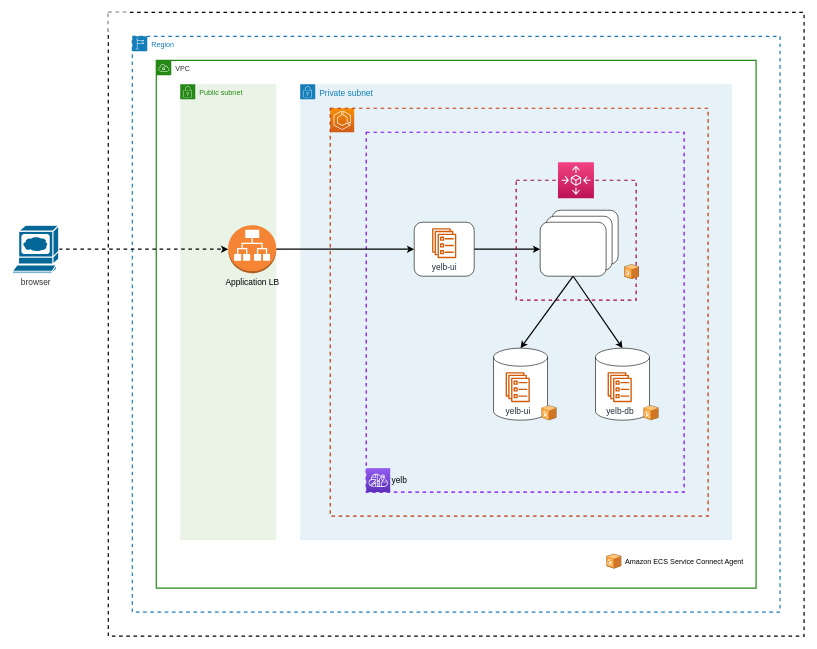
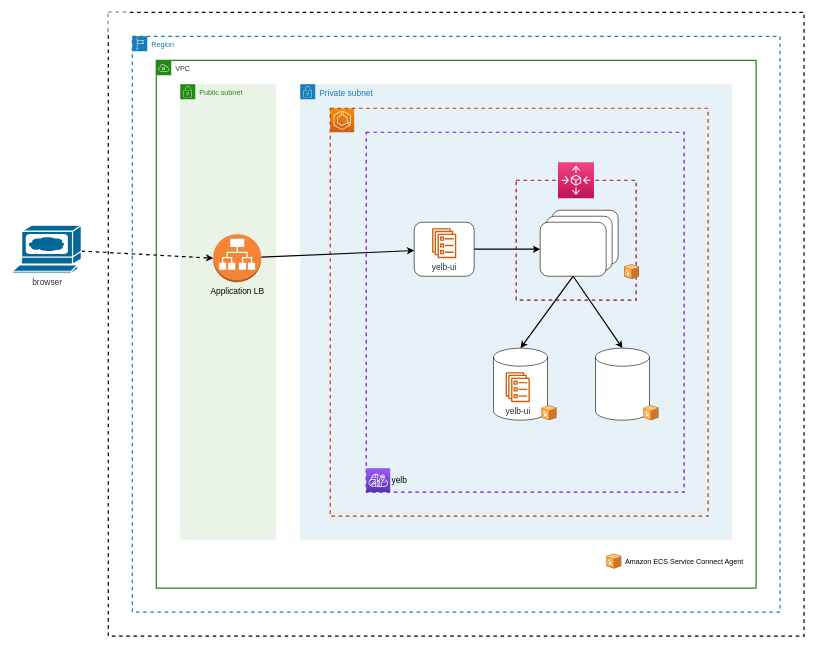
node "browser": size 47x48 -> 69x48
node "Application LB": moved (252, 249) -> (237, 258)
node "yelb-db": removed
